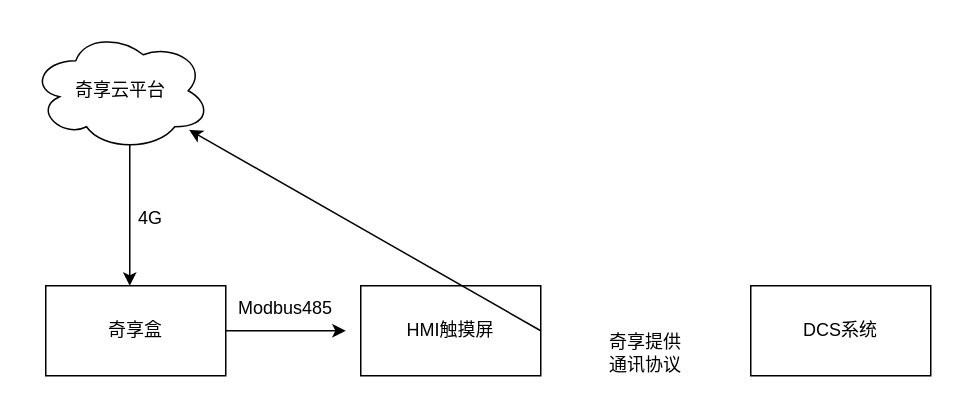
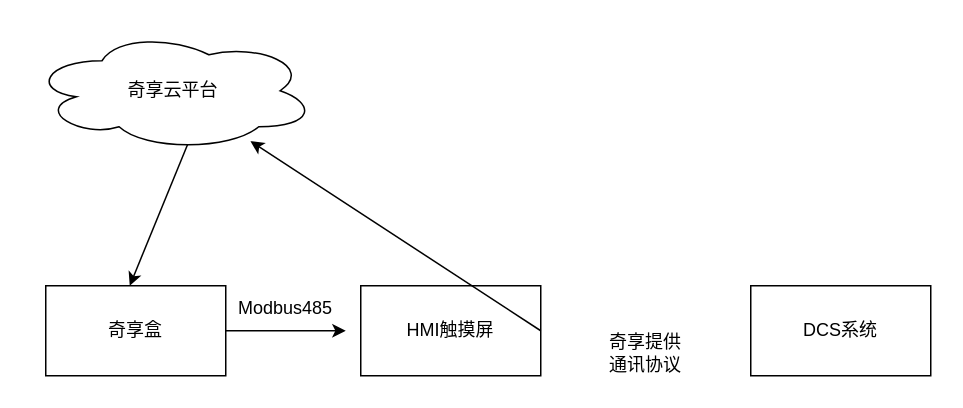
node "奇享云平台": size 180x120 -> 285x120
node "4G": removed
